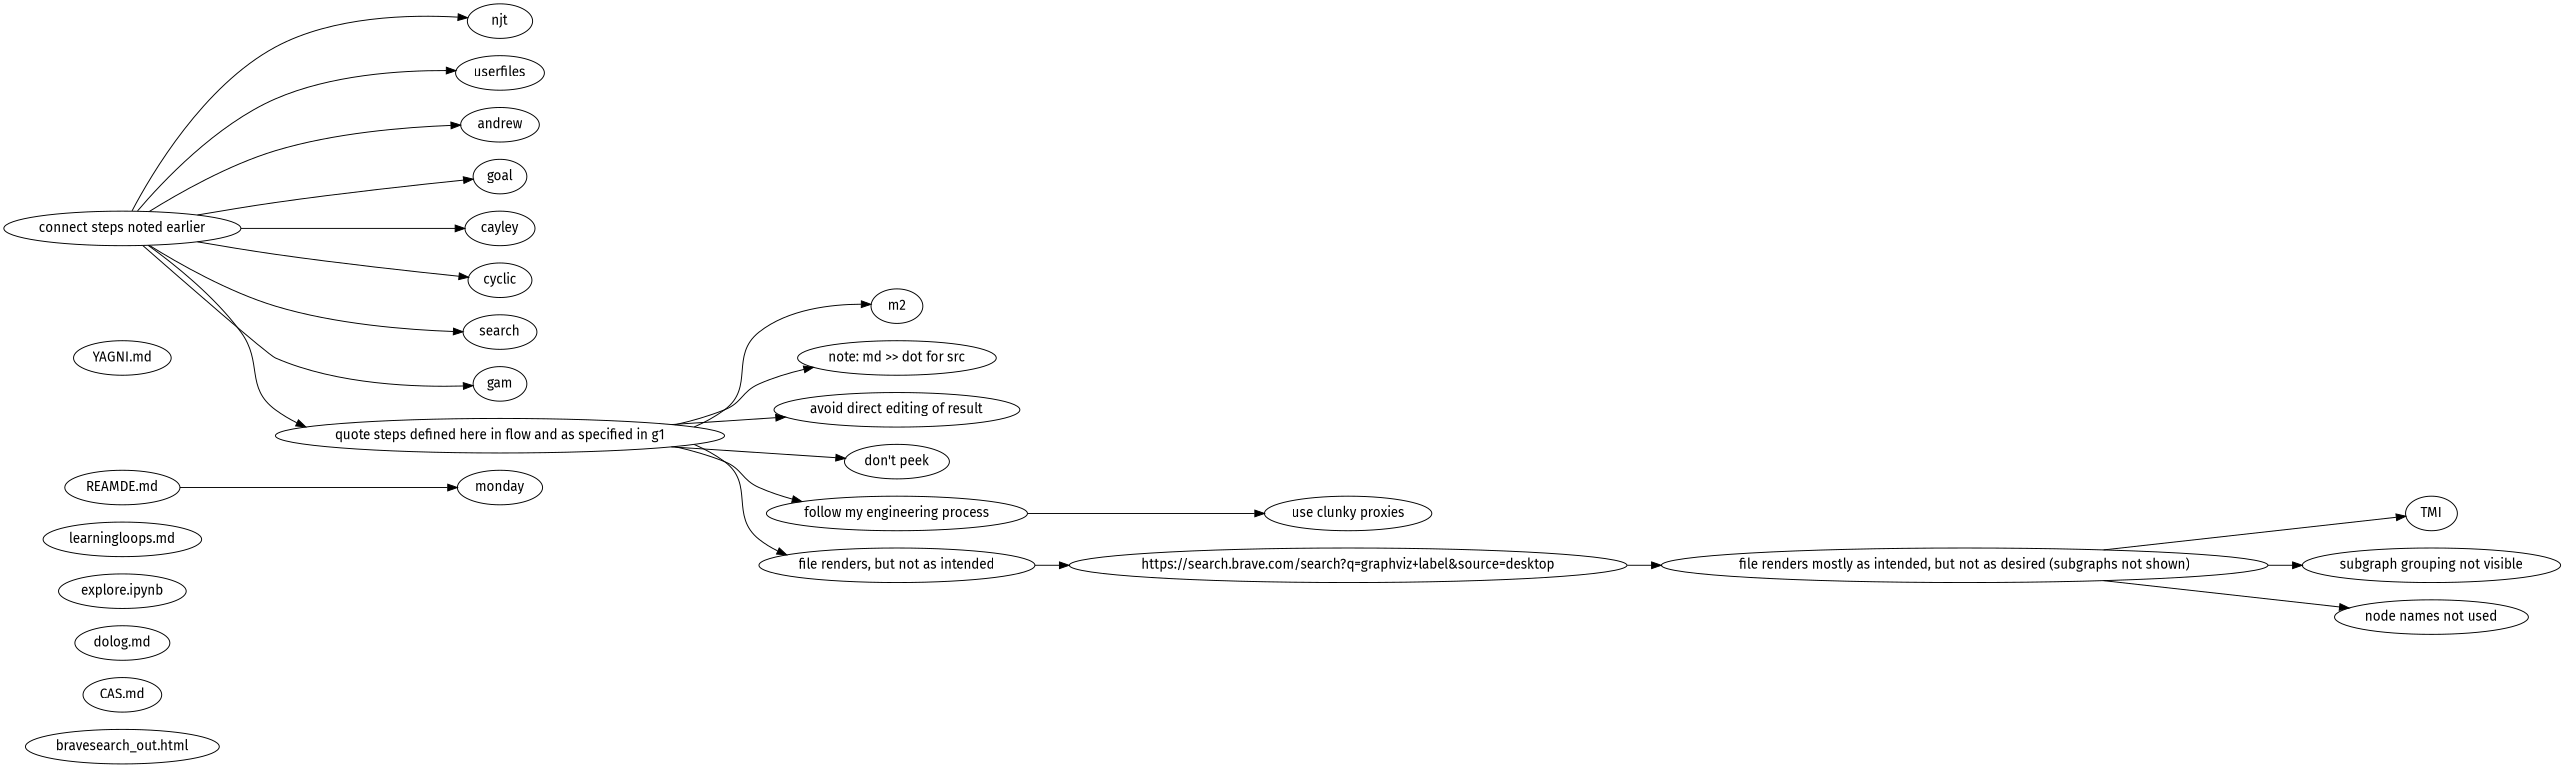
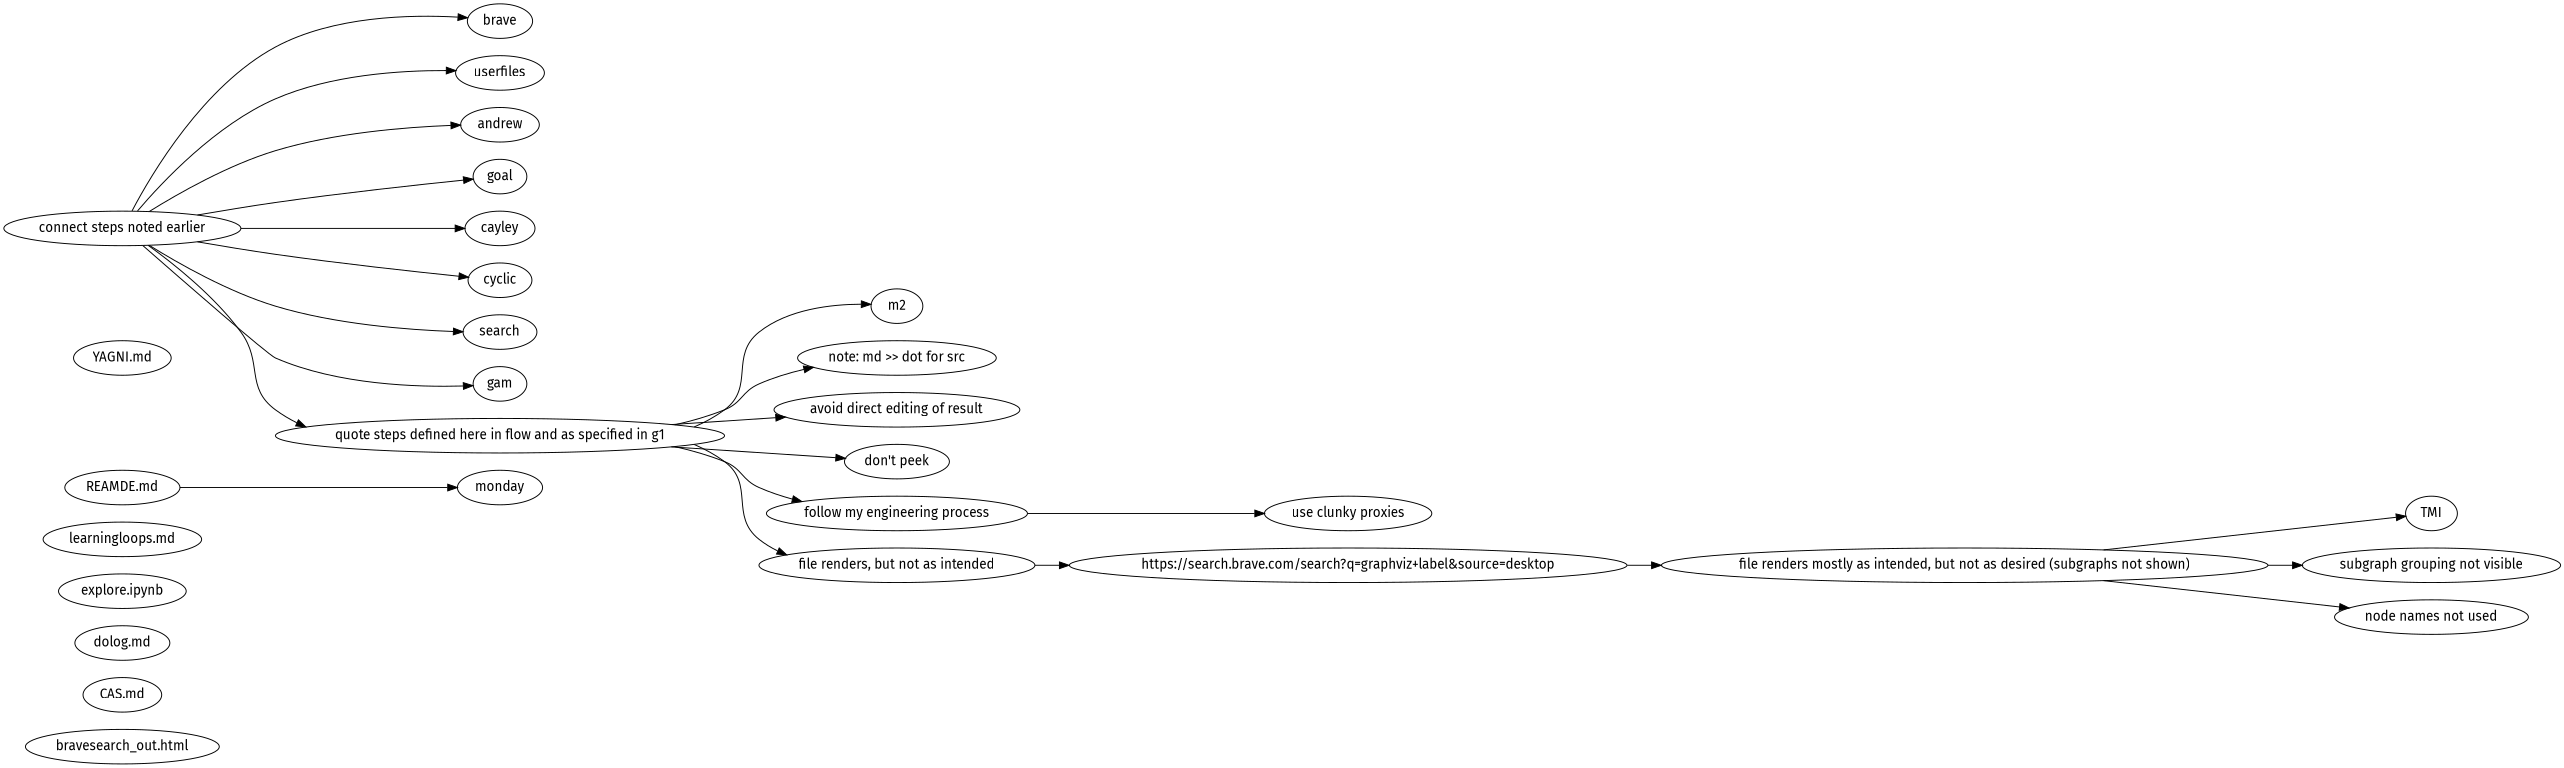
node "njt": label "njt" -> "brave"
